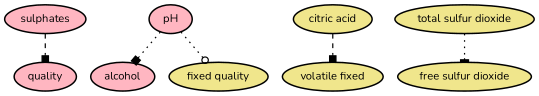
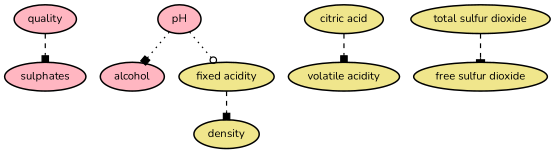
edge "sulphates" -> "quality": reversed
edge "total sulfur dioxide" -> "free sulfur dioxide": style dotted -> dashed
node "fixed quality": label "fixed quality" -> "fixed acidity"
node "volatile fixed": label "volatile fixed" -> "volatile acidity"
node "density": added
